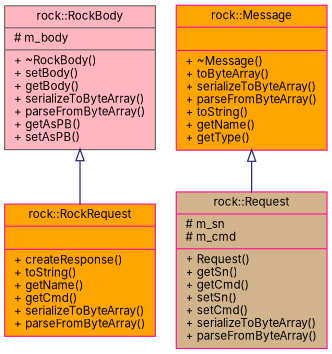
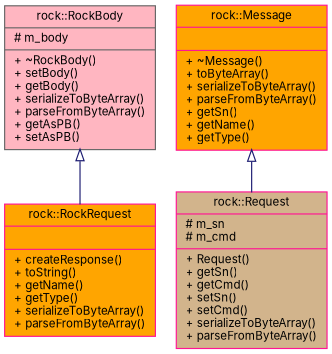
node "rock::Message": text "+ toString()" -> "+ getSn()"
node "rock::RockRequest": text "+ getCmd()" -> "+ getType()"
